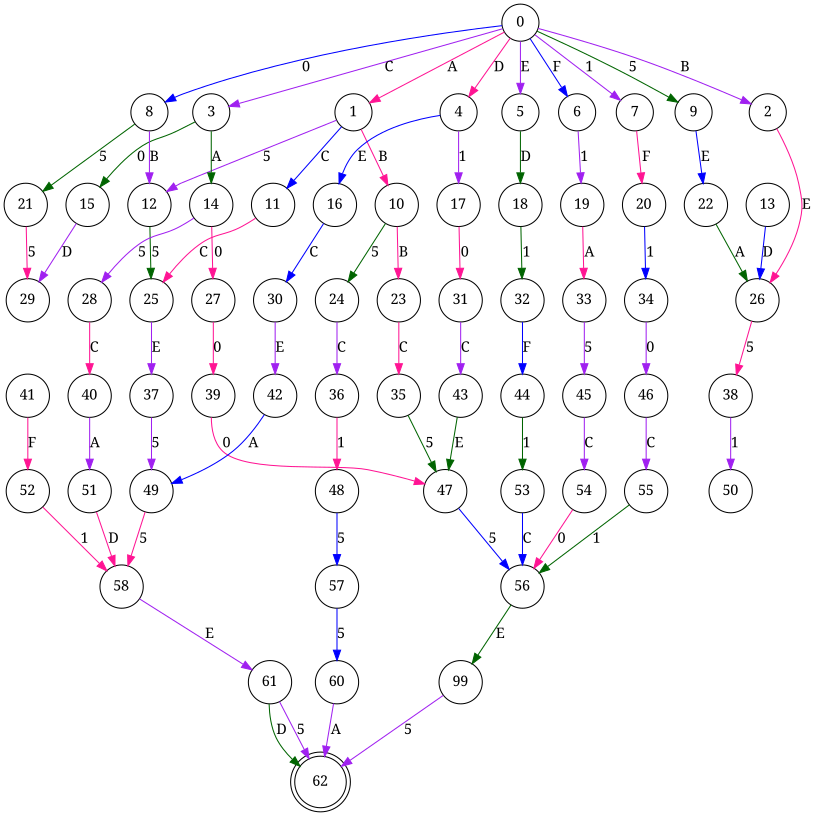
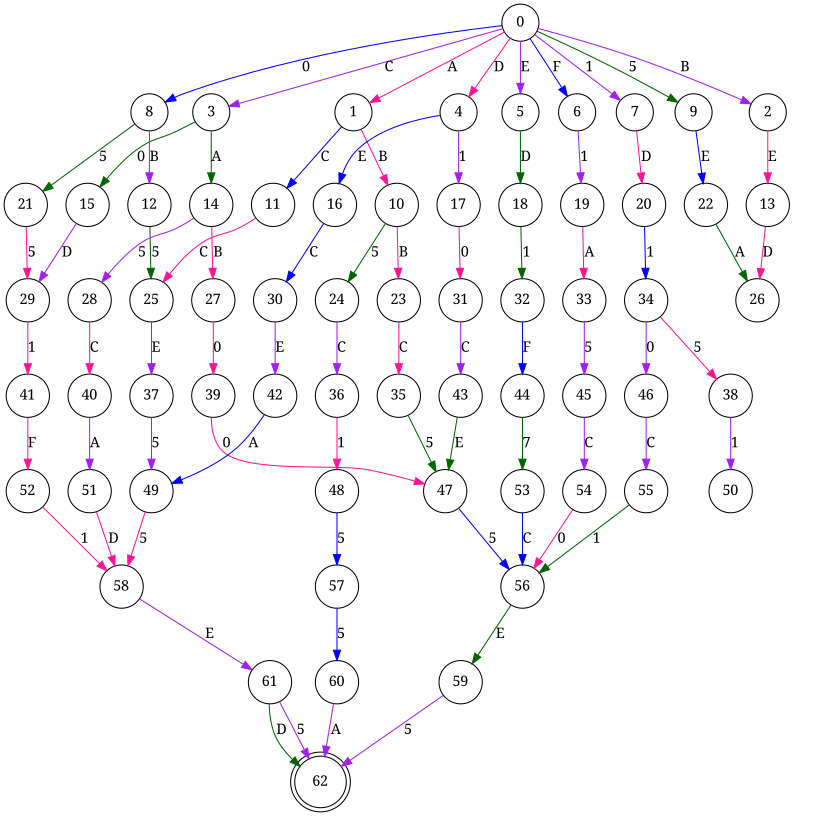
edge "1" -> "12": removed, label "5"
edge "7" -> "20": label "F" -> "D"
edge "2" -> "26": now "2" -> "13"
edge "13" -> "26": color blue -> deeppink
edge "14" -> "27": label "0" -> "B"
edge "29" -> "41": added, label "1"
edge "26" -> "38": now "34" -> "38"
edge "44" -> "53": label "1" -> "7"
node "99": label "99" -> "59"
